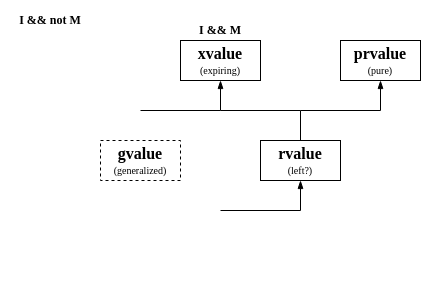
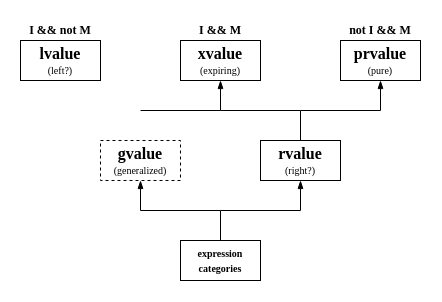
node "I && not M": moved (51, 21) -> (61, 31)
node "not I && M": added
node "lvalue (left?)": added
node "rvalue (left?)": label "rvalue (left?)" -> "rvalue (right?)"
edge "expression categories" -> "gvalue (generalized)": added
node "expression categories": added
